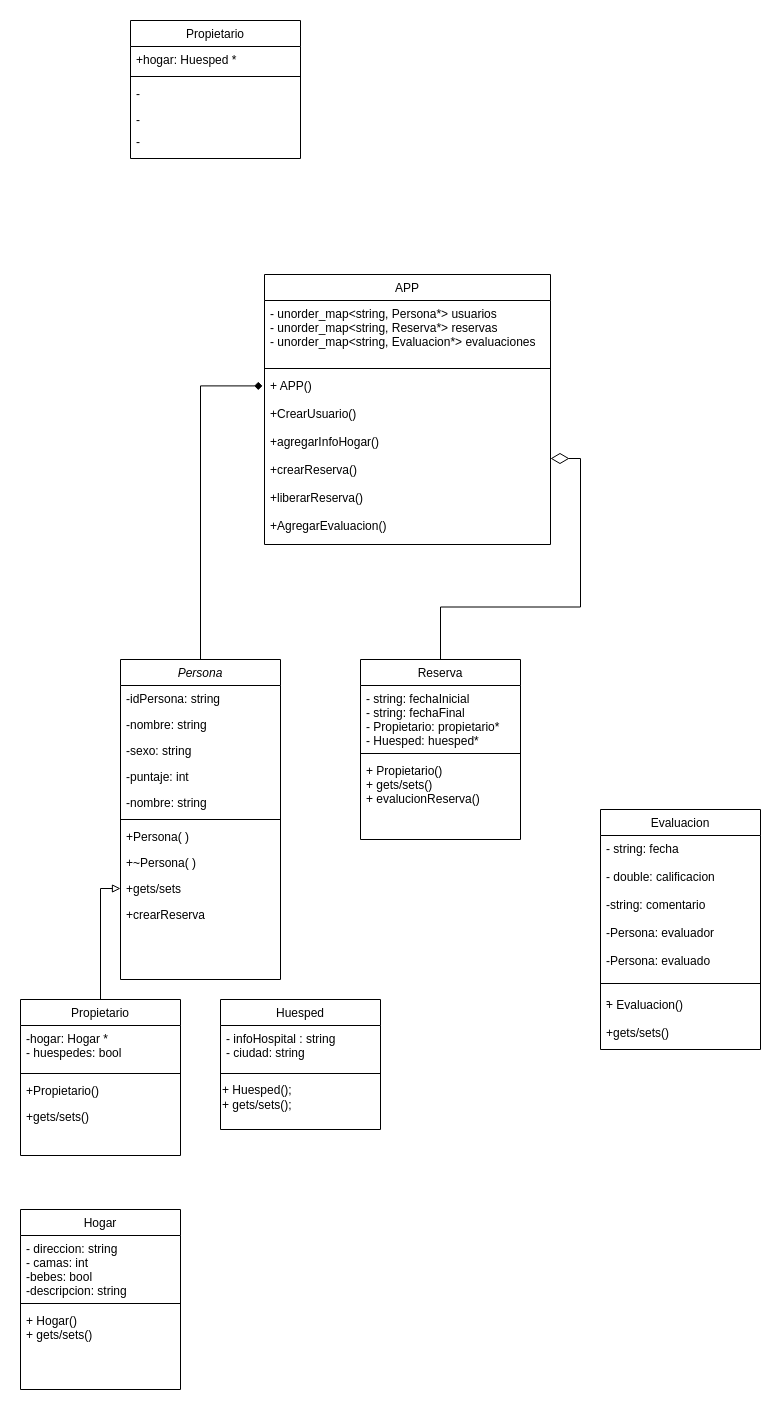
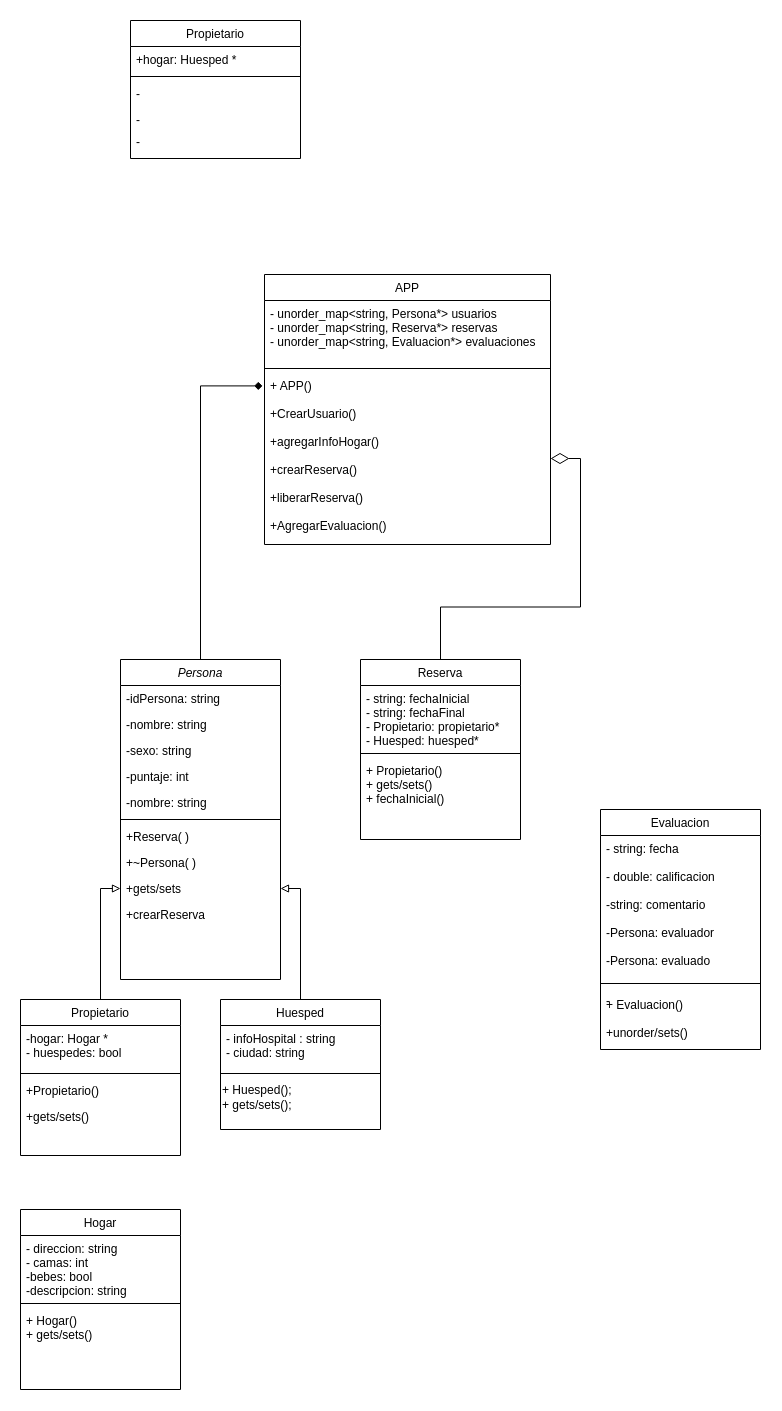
node "+ Propietario() + gets/sets() + evalucionReserva()": label "+ Propietario() + gets/sets() + evalucionReserva()" -> "+ Propietario() + gets/sets() + fechaInicial()"
node "+Persona( )": label "+Persona( )" -> "+Reserva( )"
edge "Huesped" -> "+gets/sets": added
node "+ Evaluacion() +gets/sets()": label "+ Evaluacion() +gets/sets()" -> "+ Evaluacion() +unorder/sets()"
